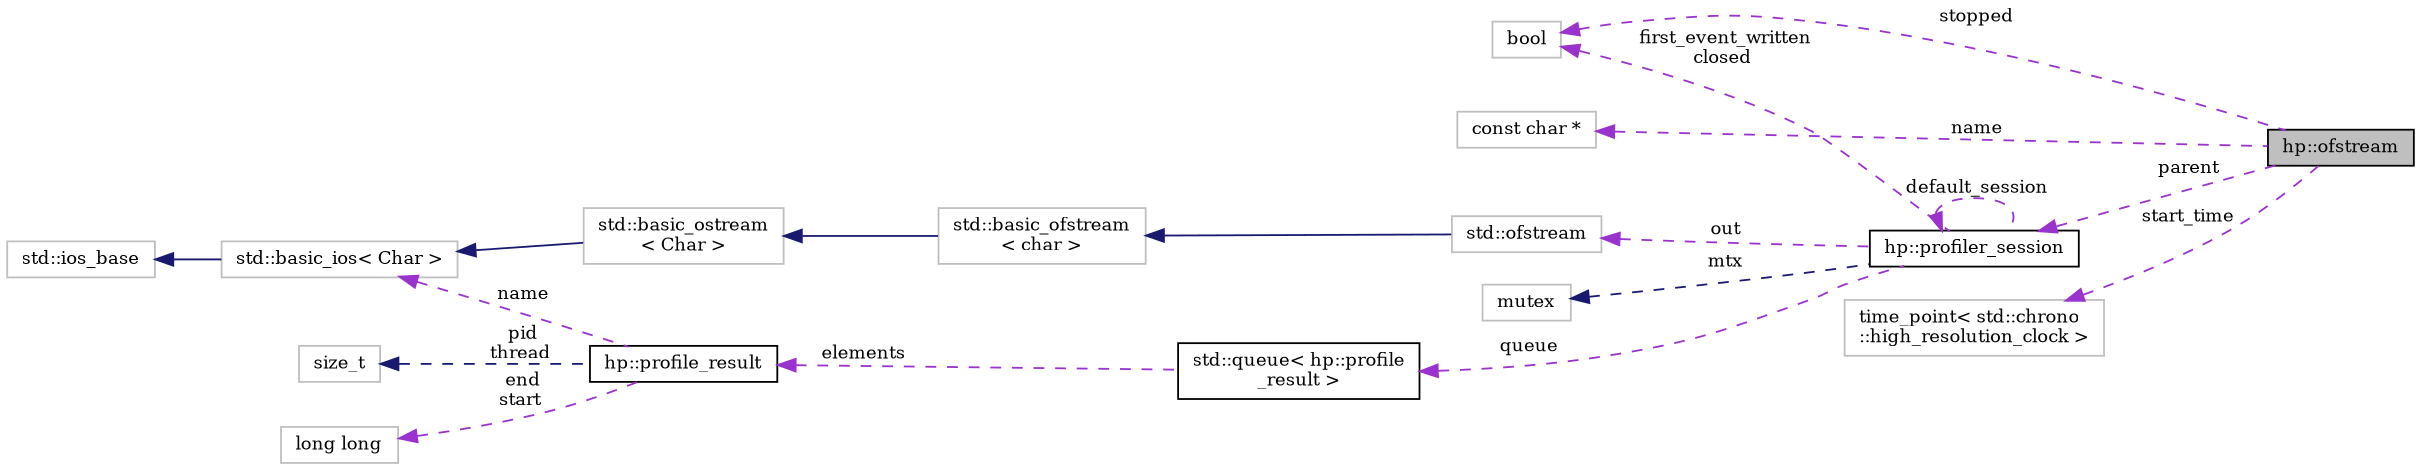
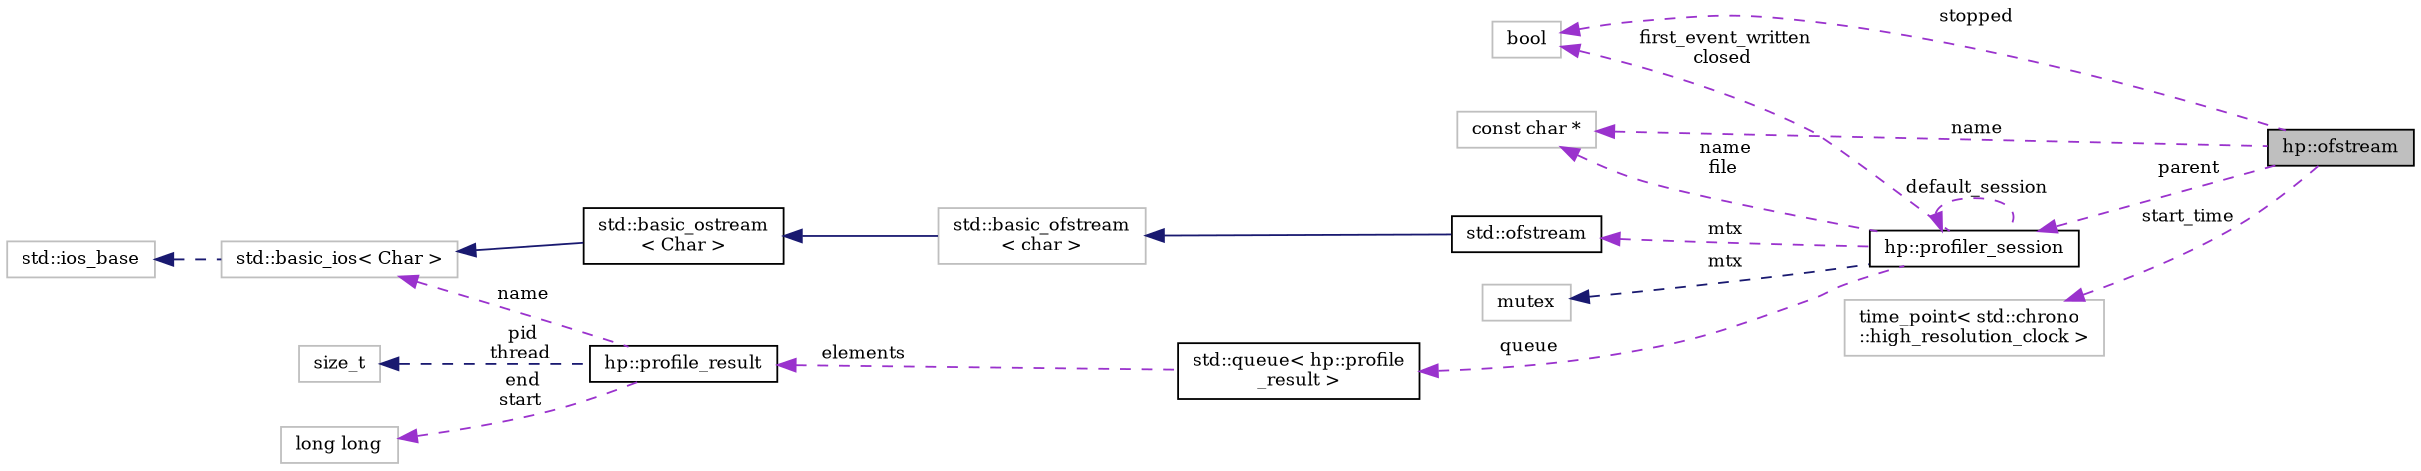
edge "hp::profiler_session" -> "const char *": added, label "name file"
edge "hp::profiler_session" -> "std::ofstream": label " out" -> " mtx"
node "std::ofstream": color grey75 -> black
node "std::basic_ostream < Char >": color grey75 -> black
edge "std::basic_ios< Char >" -> "std::ios_base": style solid -> dashed
